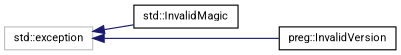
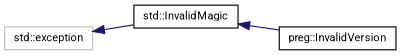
edge "preg::InvalidVersion" -> "std::exception": now "preg::InvalidVersion" -> "std::InvalidMagic"
